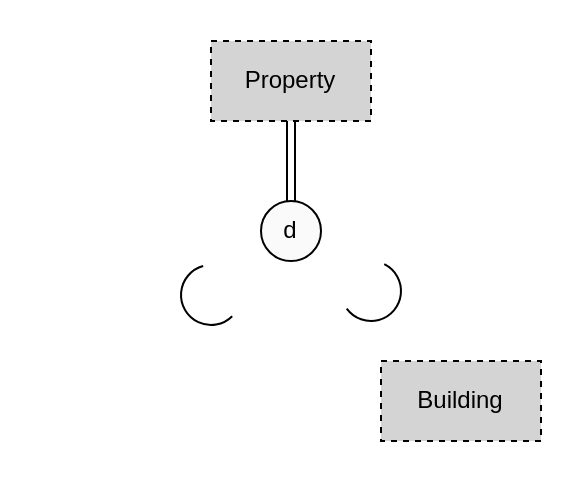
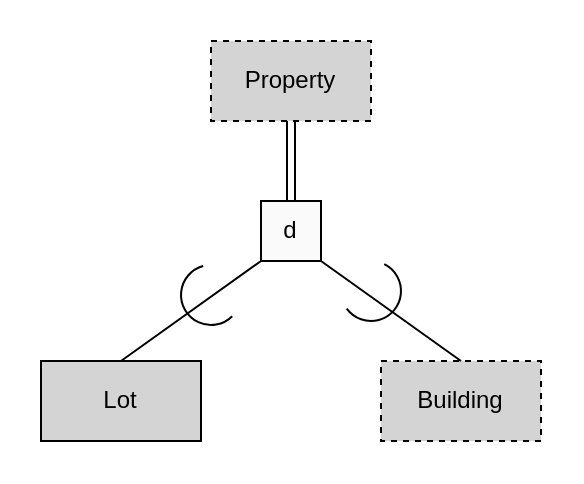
node "d": shape ellipse -> rectangle
edge "d" -- "Building": added
edge "d" -- "Lot": added
node "Lot": added
